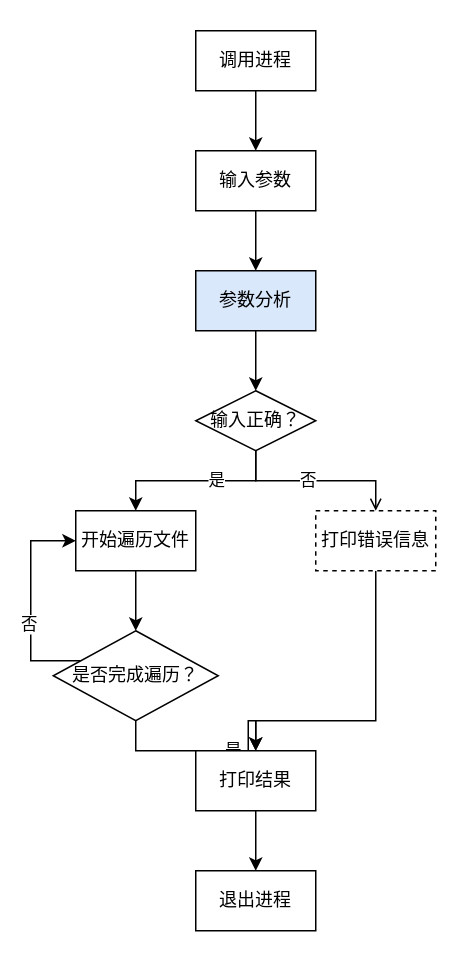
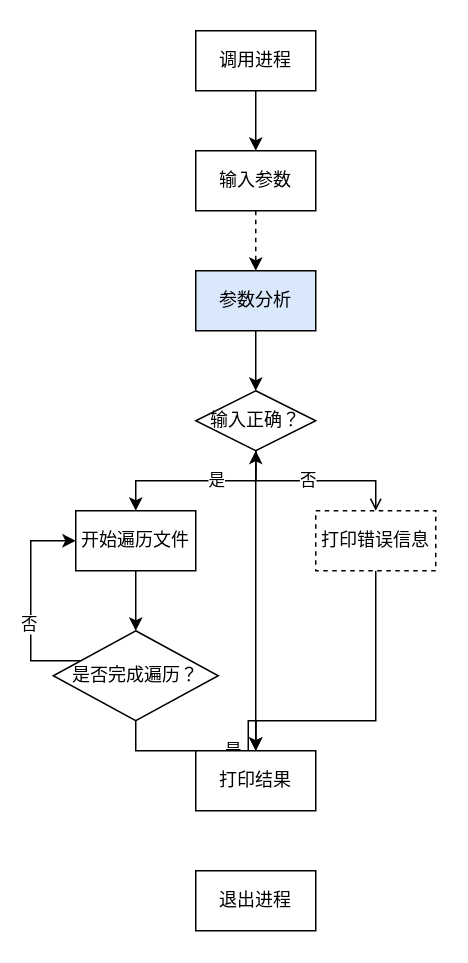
edge "输入参数" -> "参数分析": style solid -> dashed
edge "打印结果" -> "退出进程": now "打印结果" -> "输入正确？"
